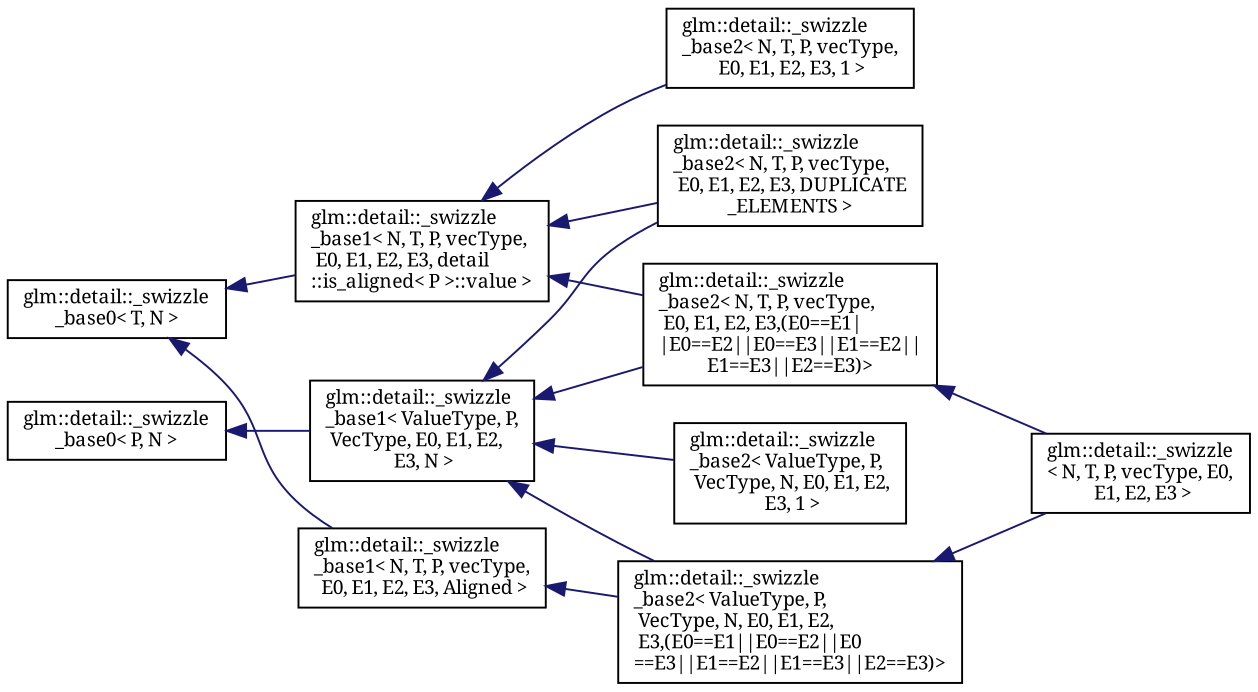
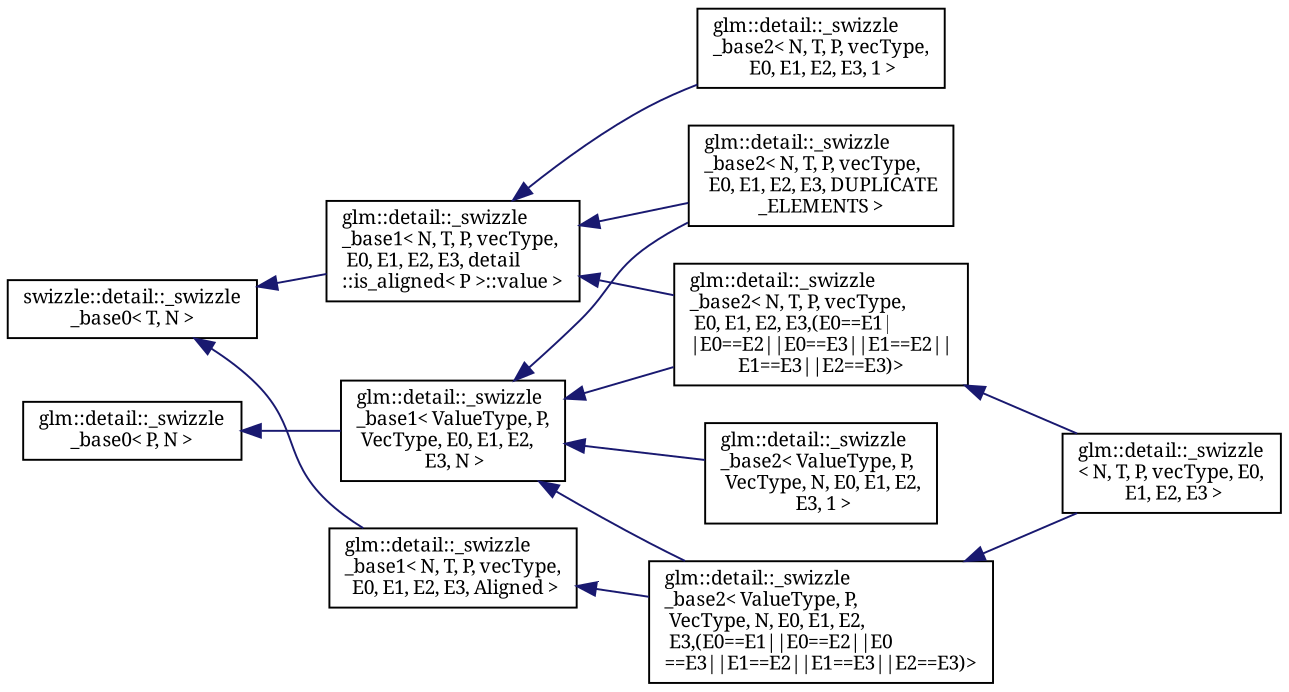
node "glm::detail::_swizzle _base0< T, N >": label "glm::detail::_swizzle _base0< T, N >" -> "swizzle::detail::_swizzle _base0< T, N >"
